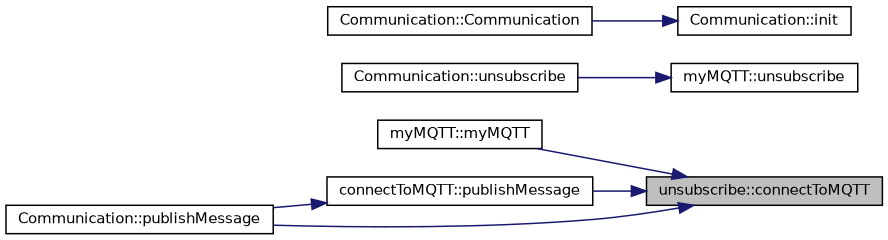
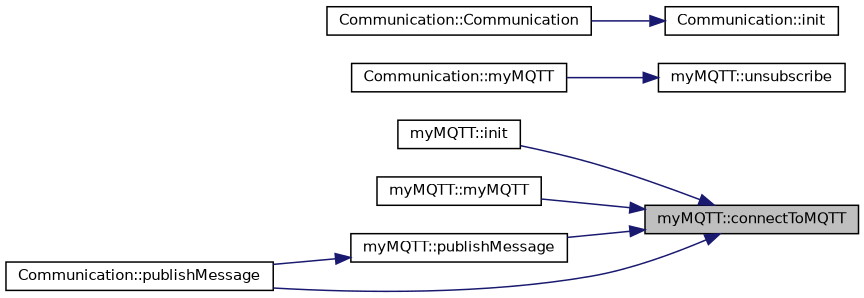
node "Communication::unsubscribe": label "Communication::unsubscribe" -> "Communication::myMQTT"
node "myMQTT::init": added
node "connectToMQTT::publishMessage": label "connectToMQTT::publishMessage" -> "myMQTT::publishMessage"
node "unsubscribe::connectToMQTT": label "unsubscribe::connectToMQTT" -> "myMQTT::connectToMQTT"
